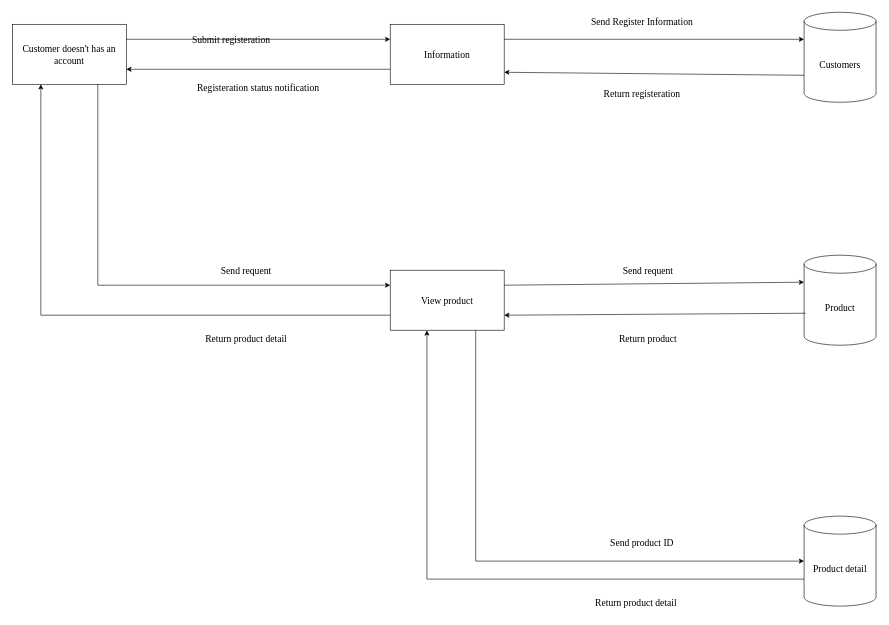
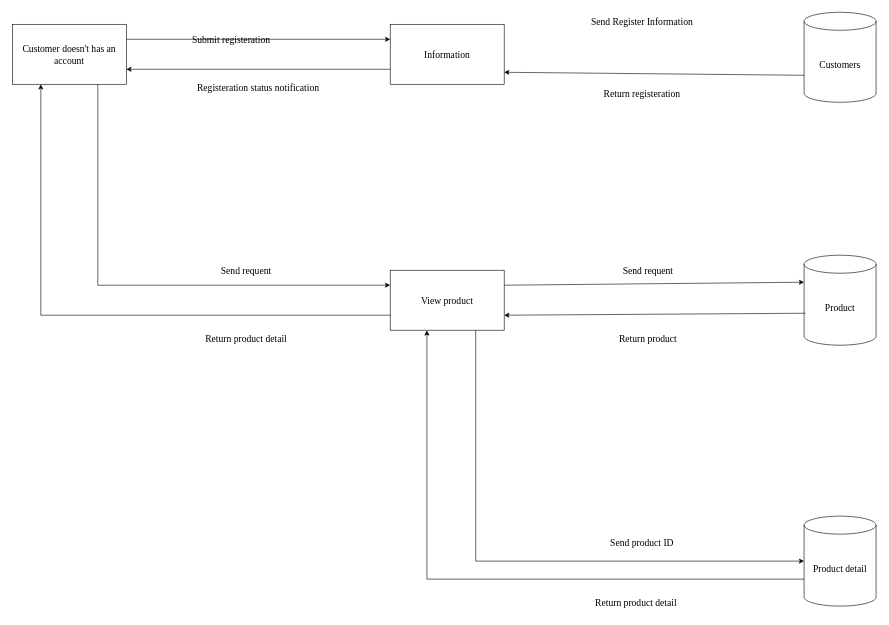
edge "Information" -> "Customers": removed
